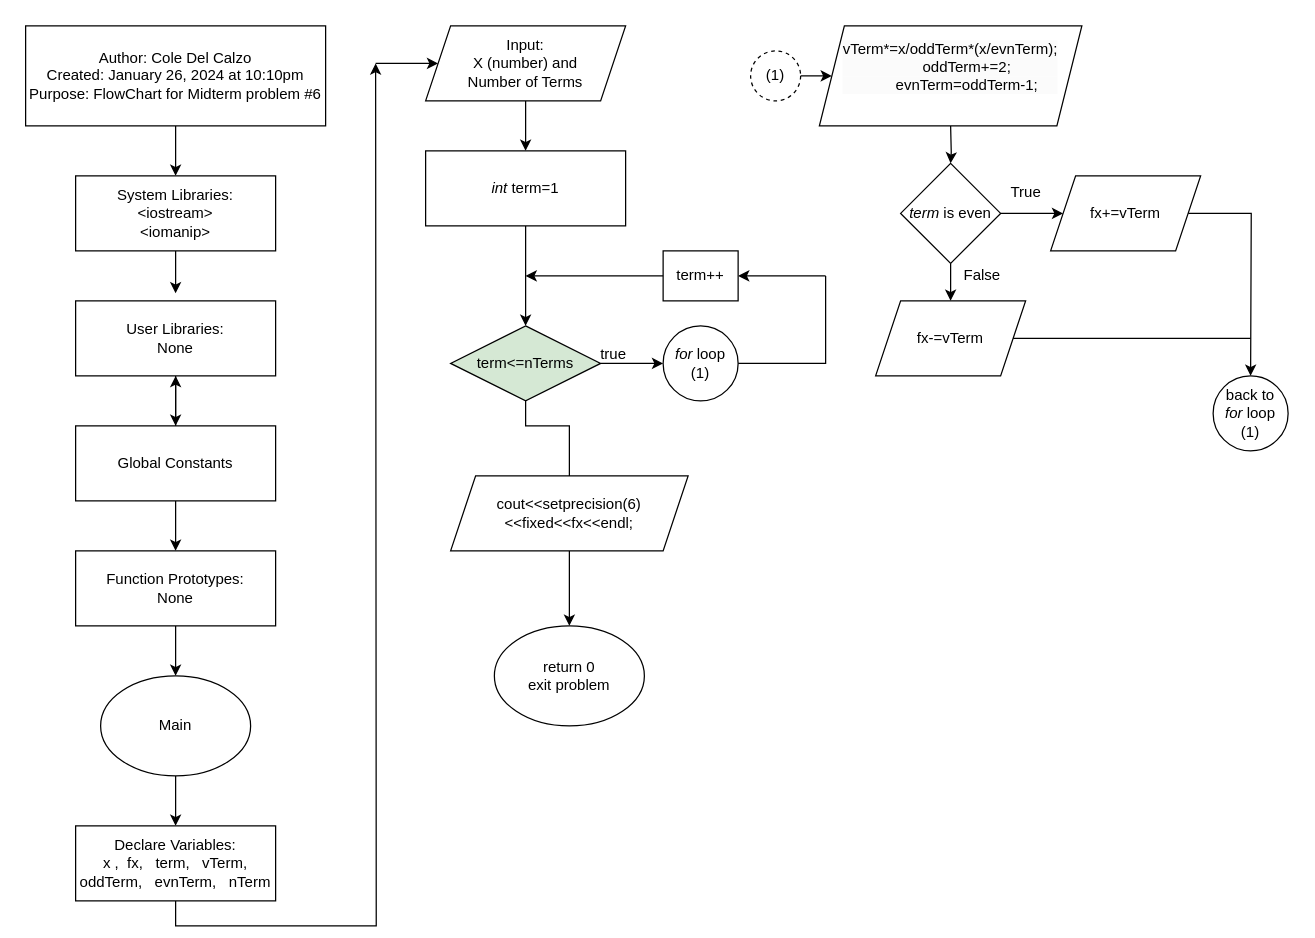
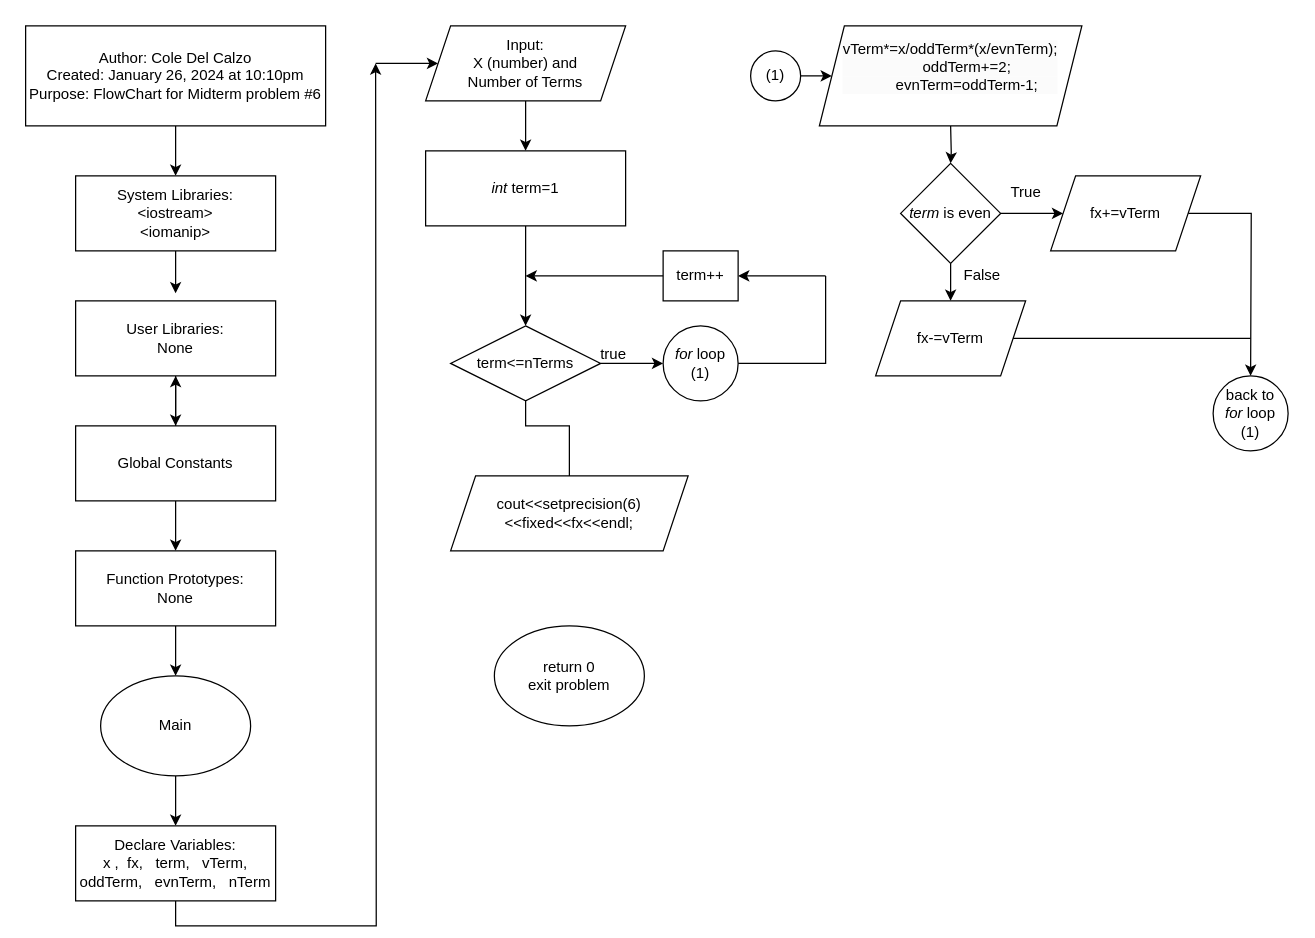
node "(1)": style dashed -> solid
node "term<=nTerms": fillcolor #d5e8d4 -> #ffffff
edge "cout<<setprecision(6) <<fixed<<fx<<endl;" -> "return 0 exit problem": removed
